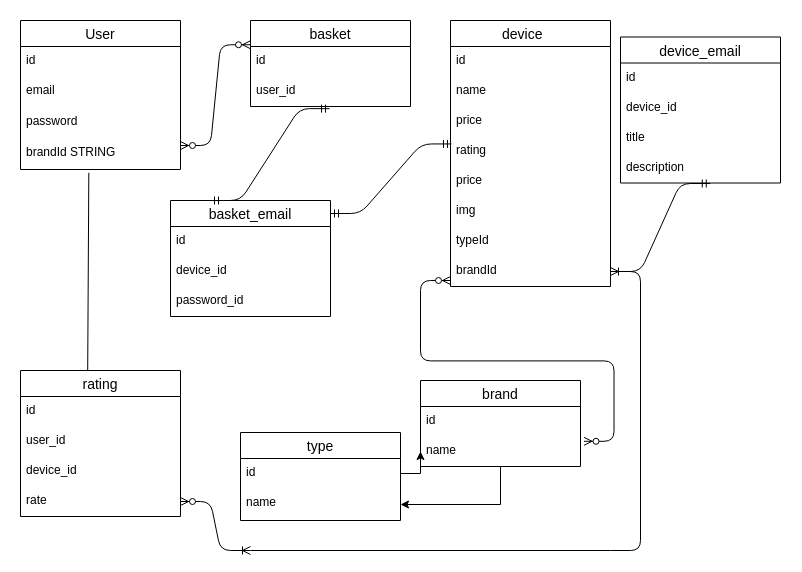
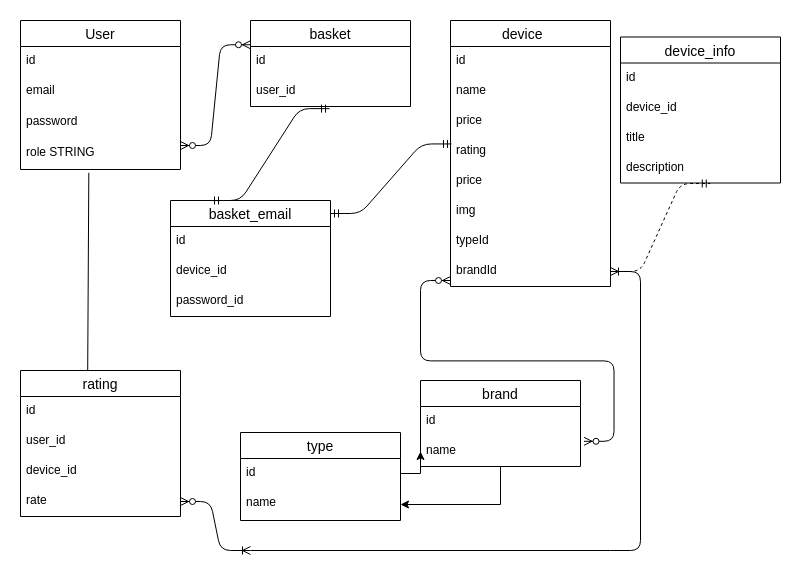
node "device_email": label "device_email" -> "device_info"
node "brandId STRING": label "brandId STRING" -> "role STRING"
edge "brandId" -> "description": style solid -> dashed
